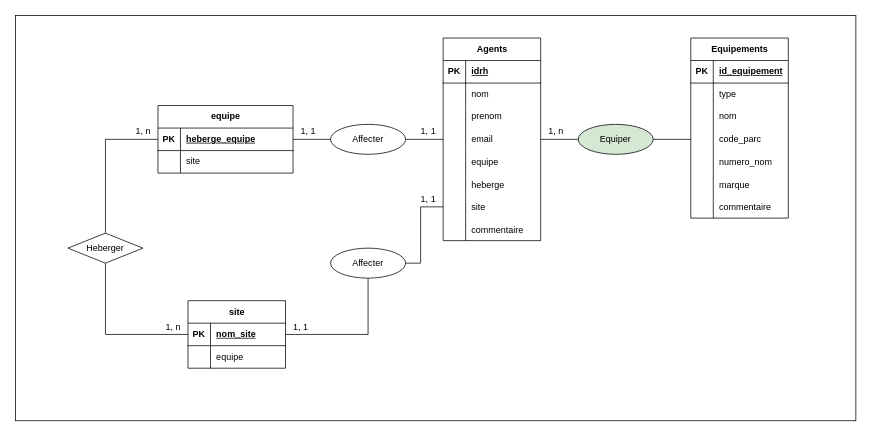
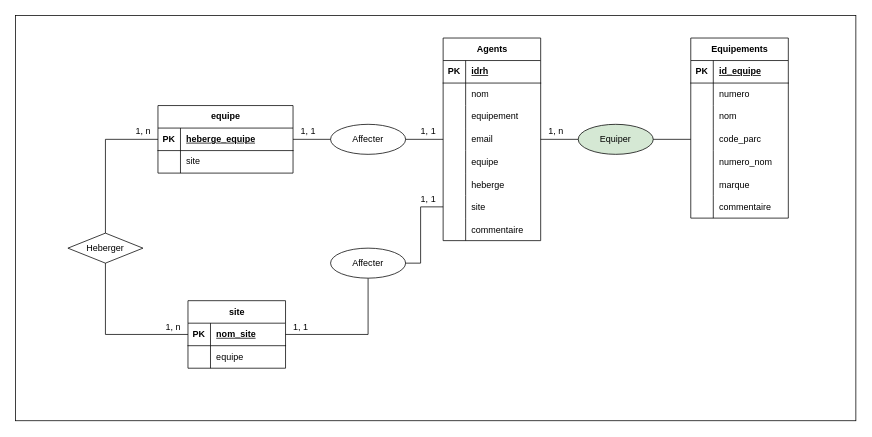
node "id_equipement": label "id_equipement" -> "id_equipe"
node "type": label "type" -> "numero"
node "prenom": label "prenom" -> "equipement"
